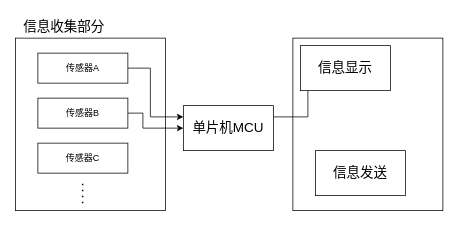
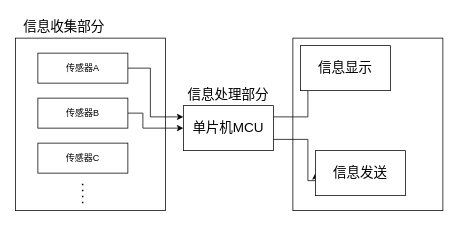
node "信息处理部分": added
edge "单片机MCU" -> "信息发送": added
